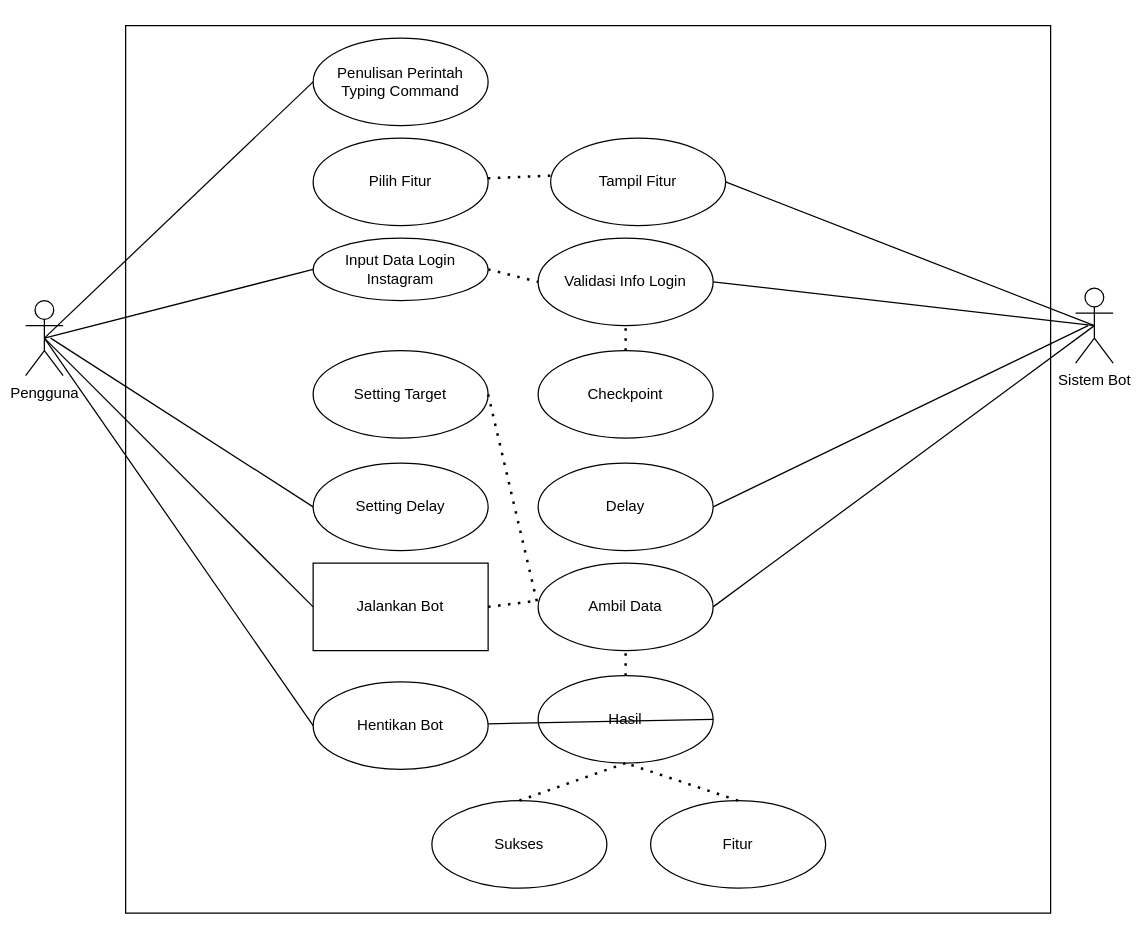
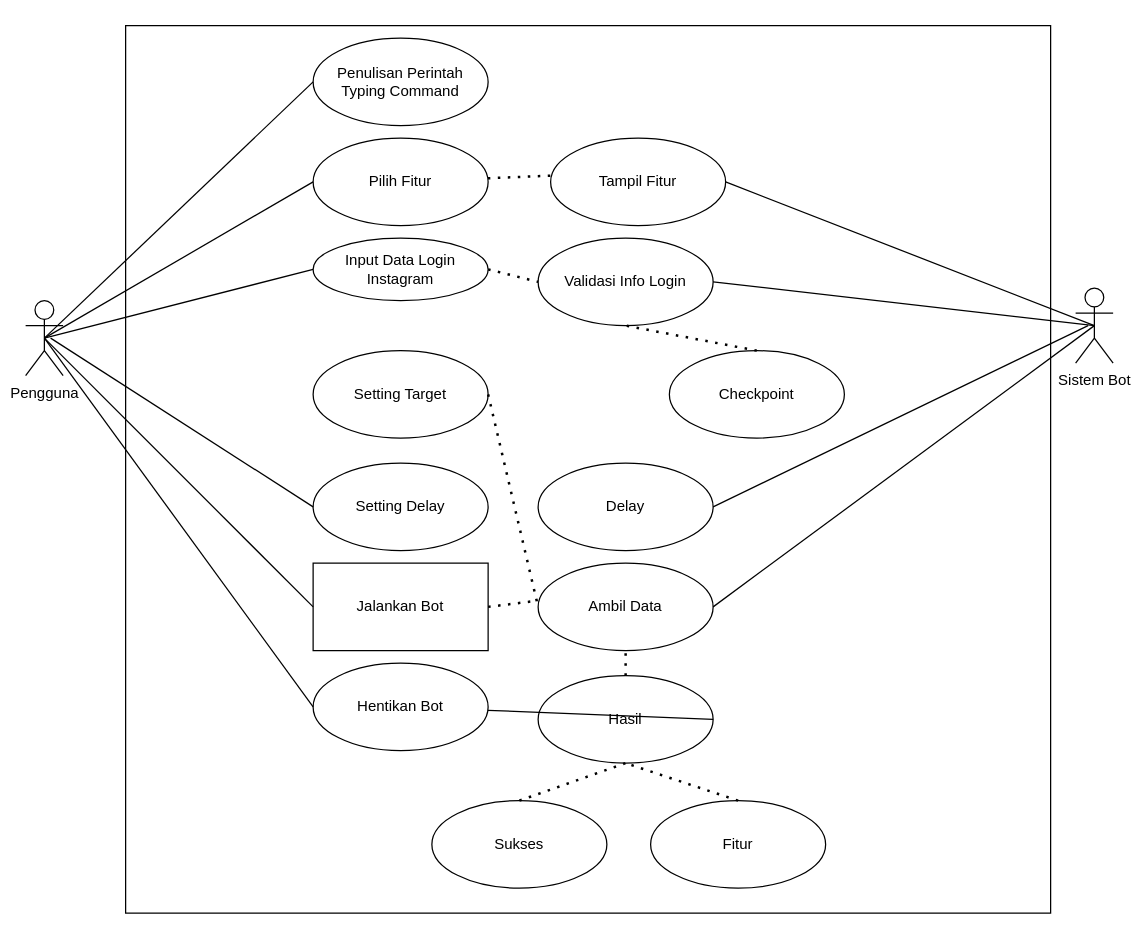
edge "Pilih Fitur" -- "Pengguna": added
node "Checkpoint": moved (626, 394) -> (757, 394)
node "Hentikan Bot": moved (401, 726) -> (401, 707)
